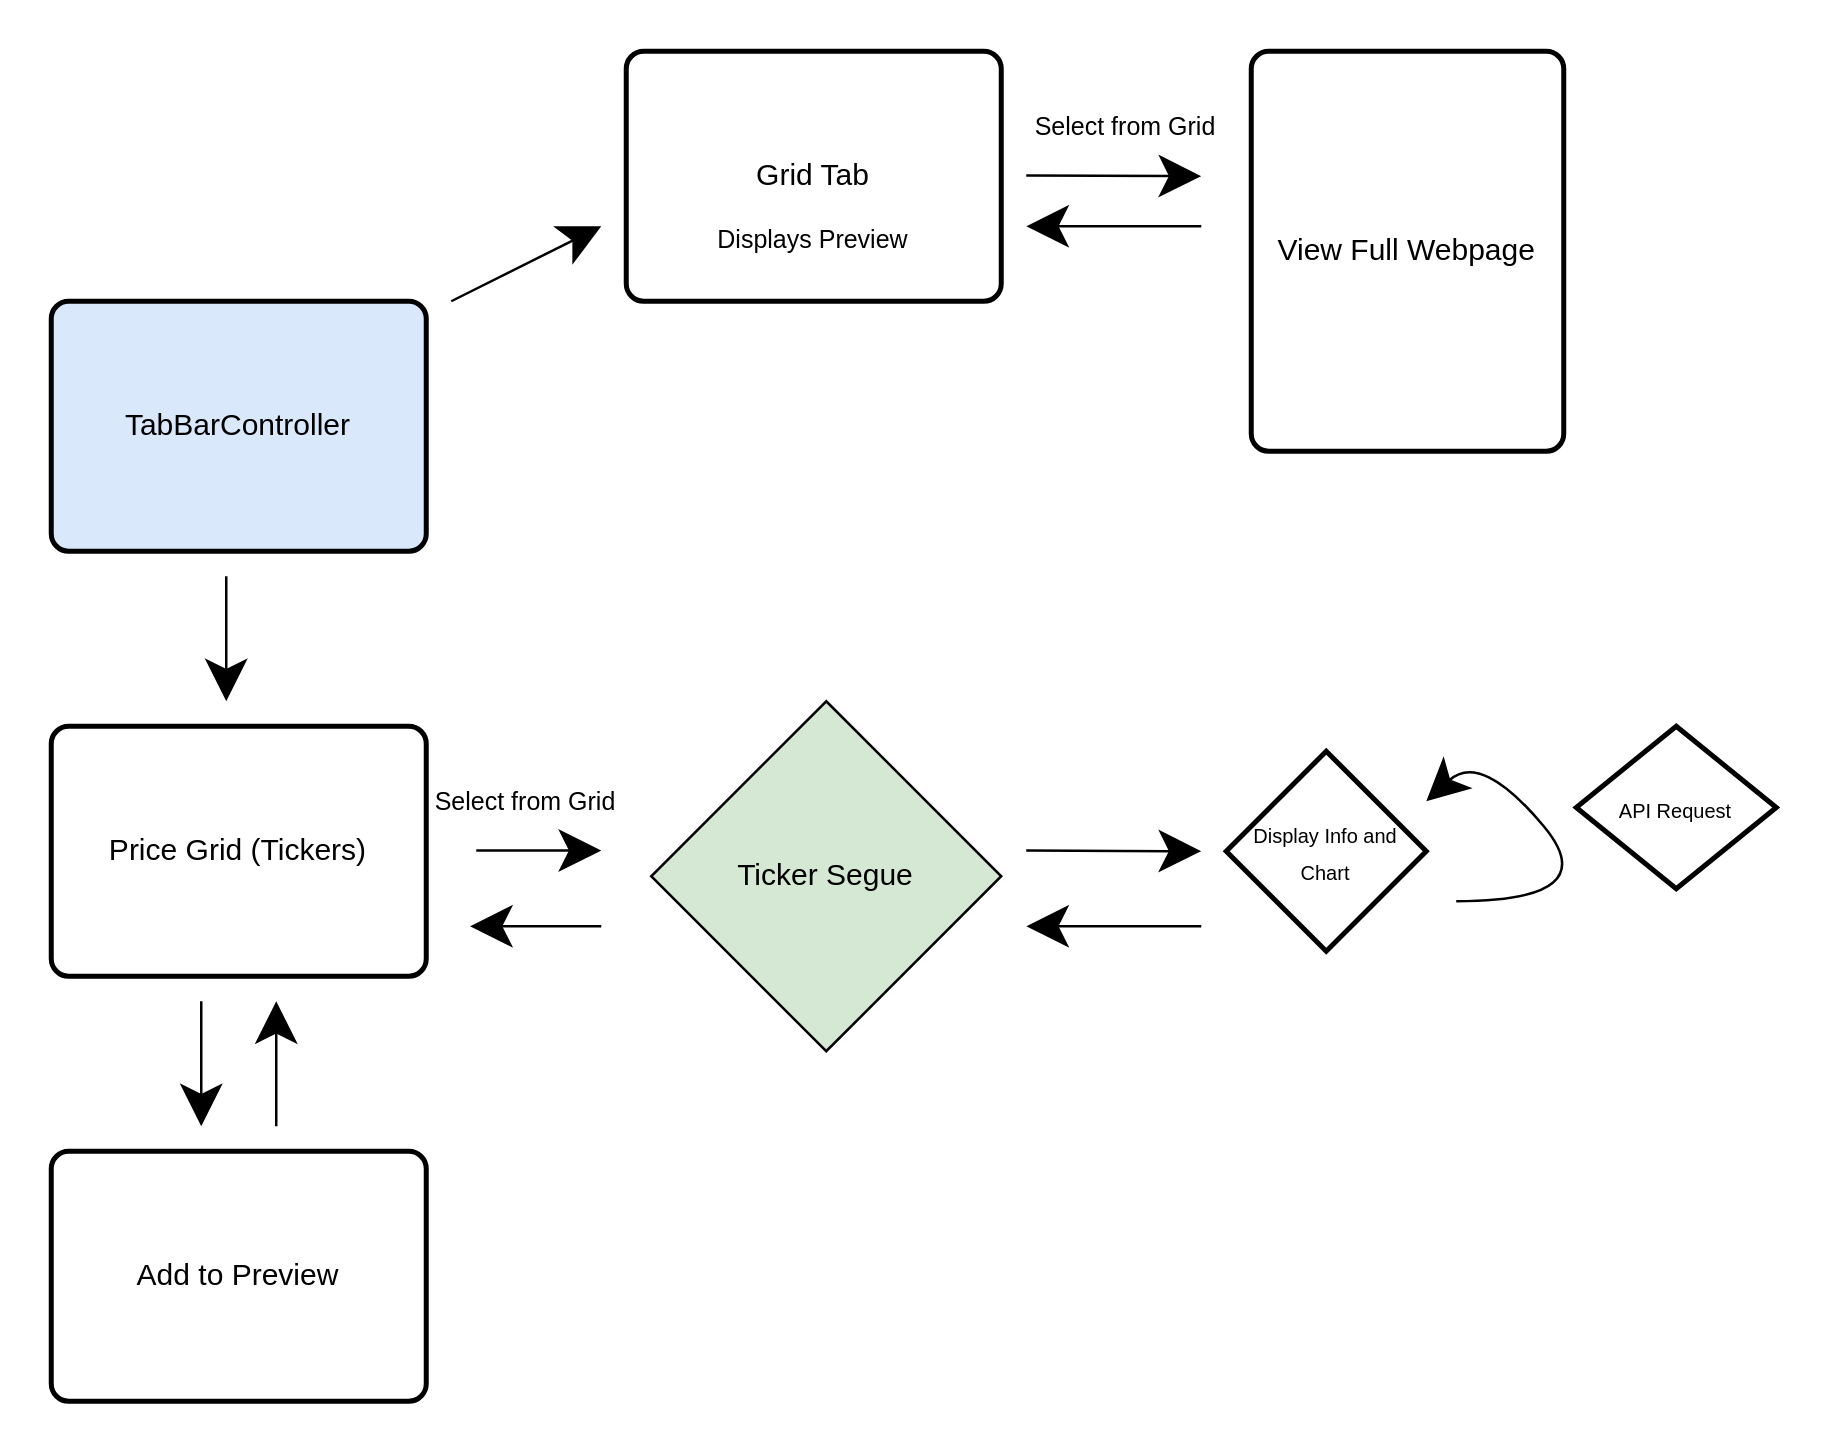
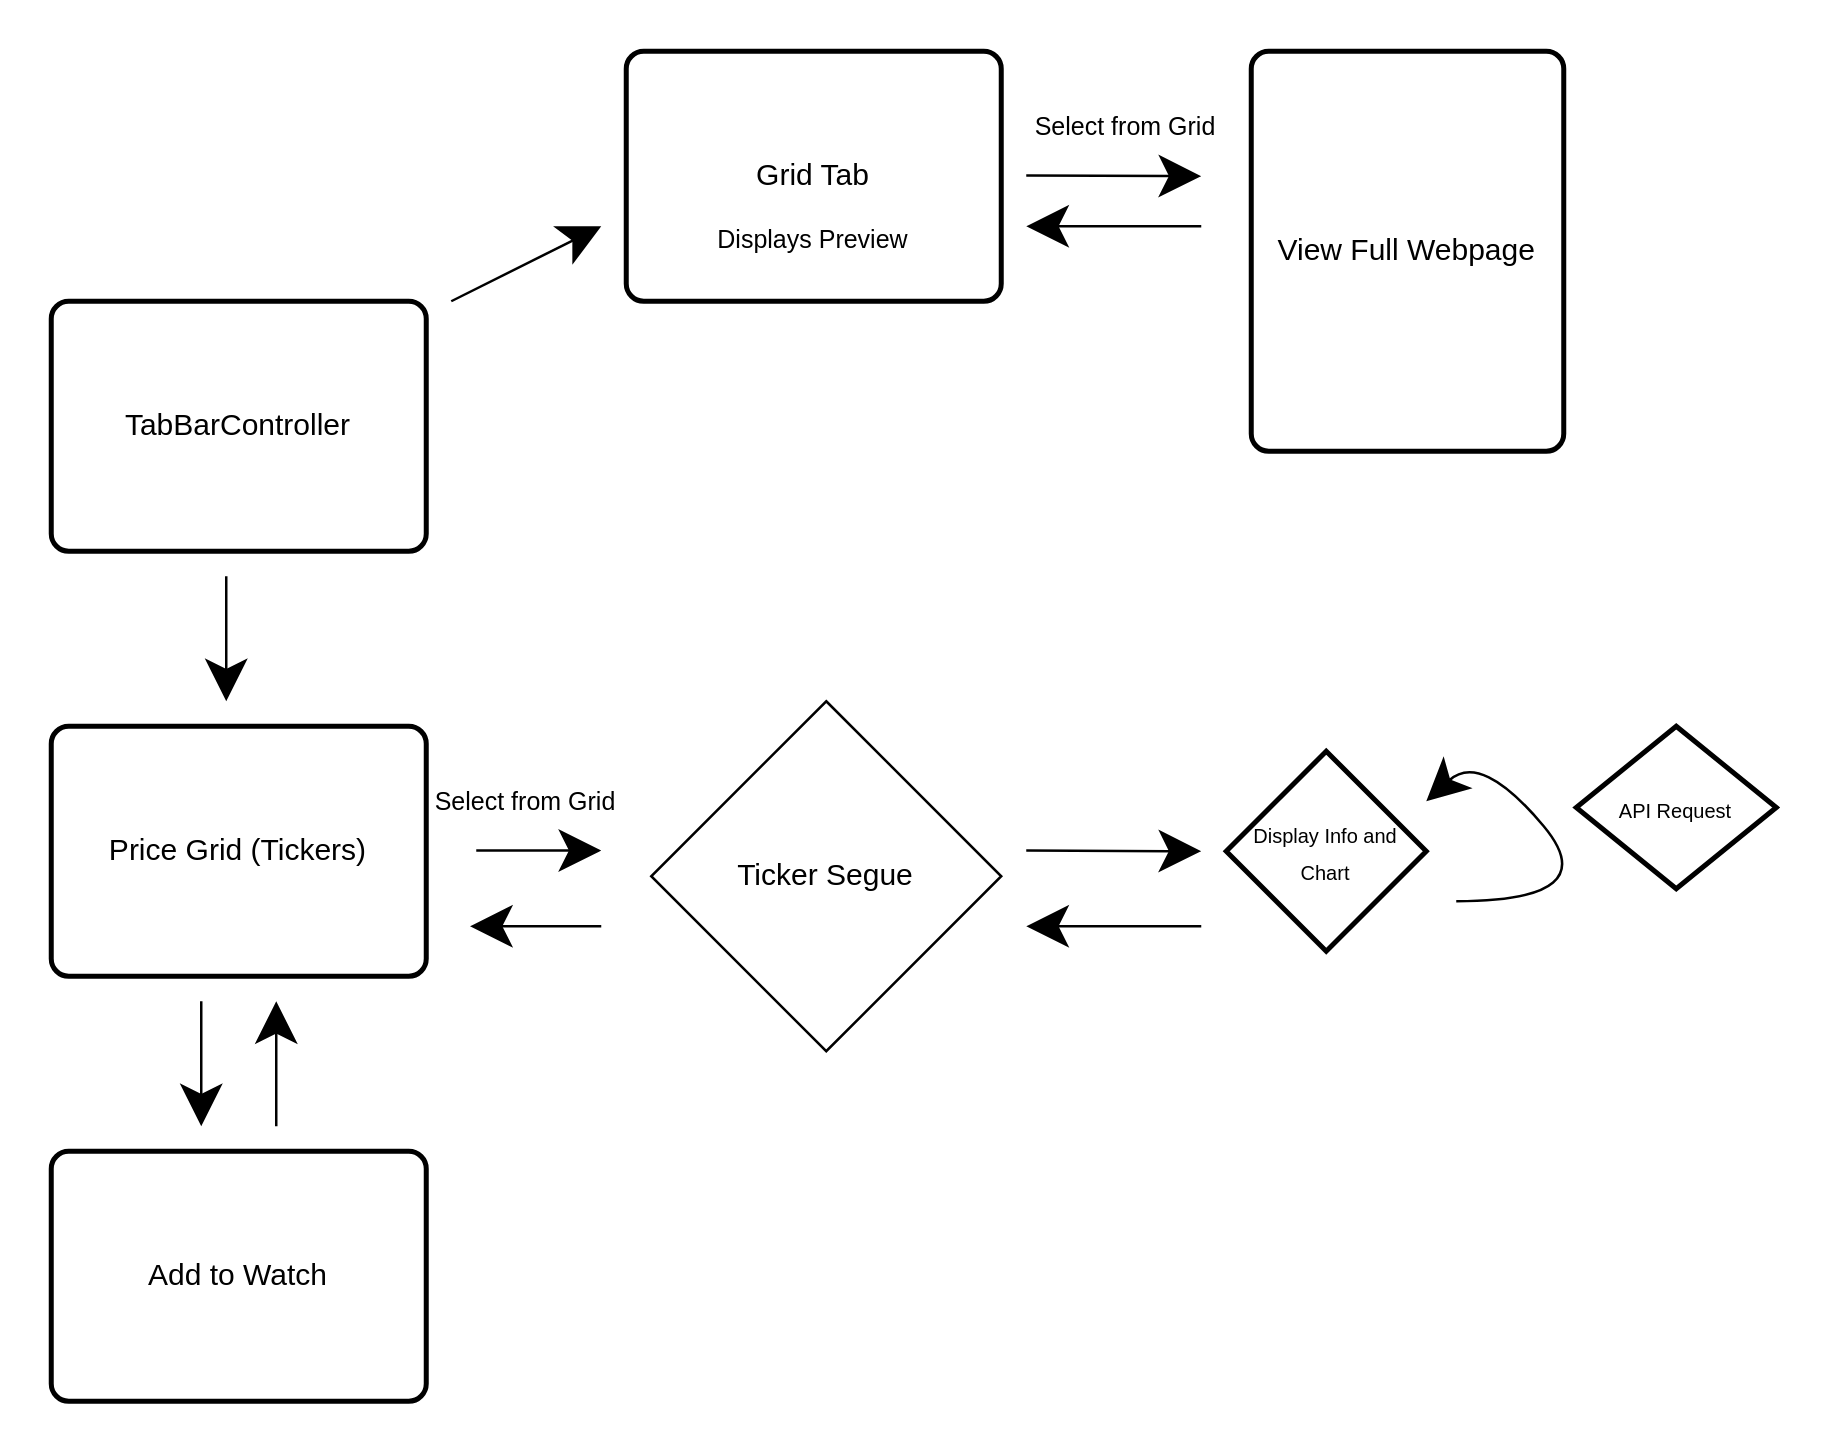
node "TabBarController": fillcolor #dae8fc -> #ffffff
node "Ticker Segue": fillcolor #d5e8d4 -> #ffffff
node "Add to Preview": label "Add to Preview" -> "Add to Watch"
